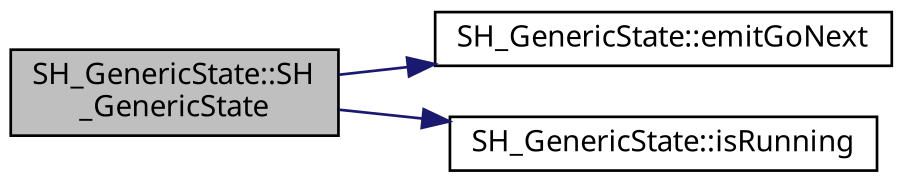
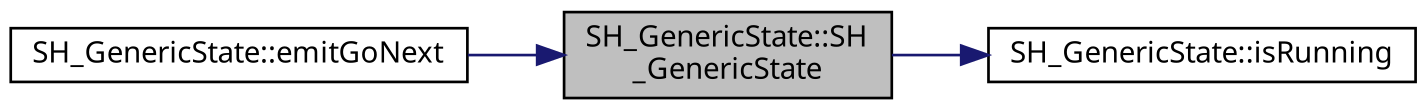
edge "SH_GenericState::SH _GenericState" -> "SH_GenericState::emitGoNext": reversed
